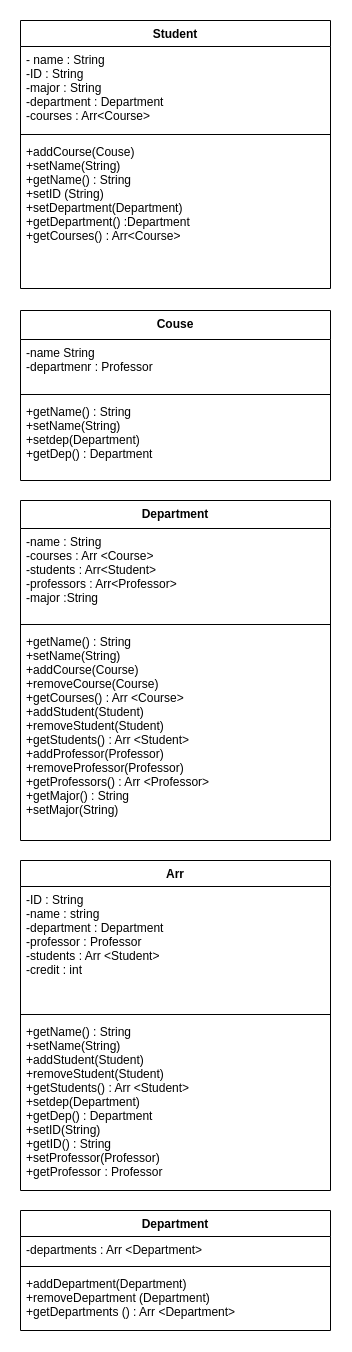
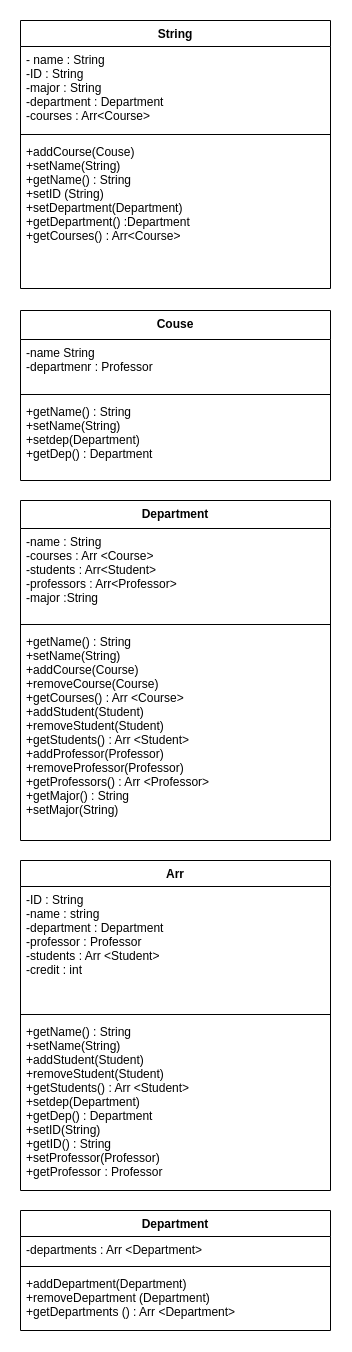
node "Student": label "Student" -> "String"
